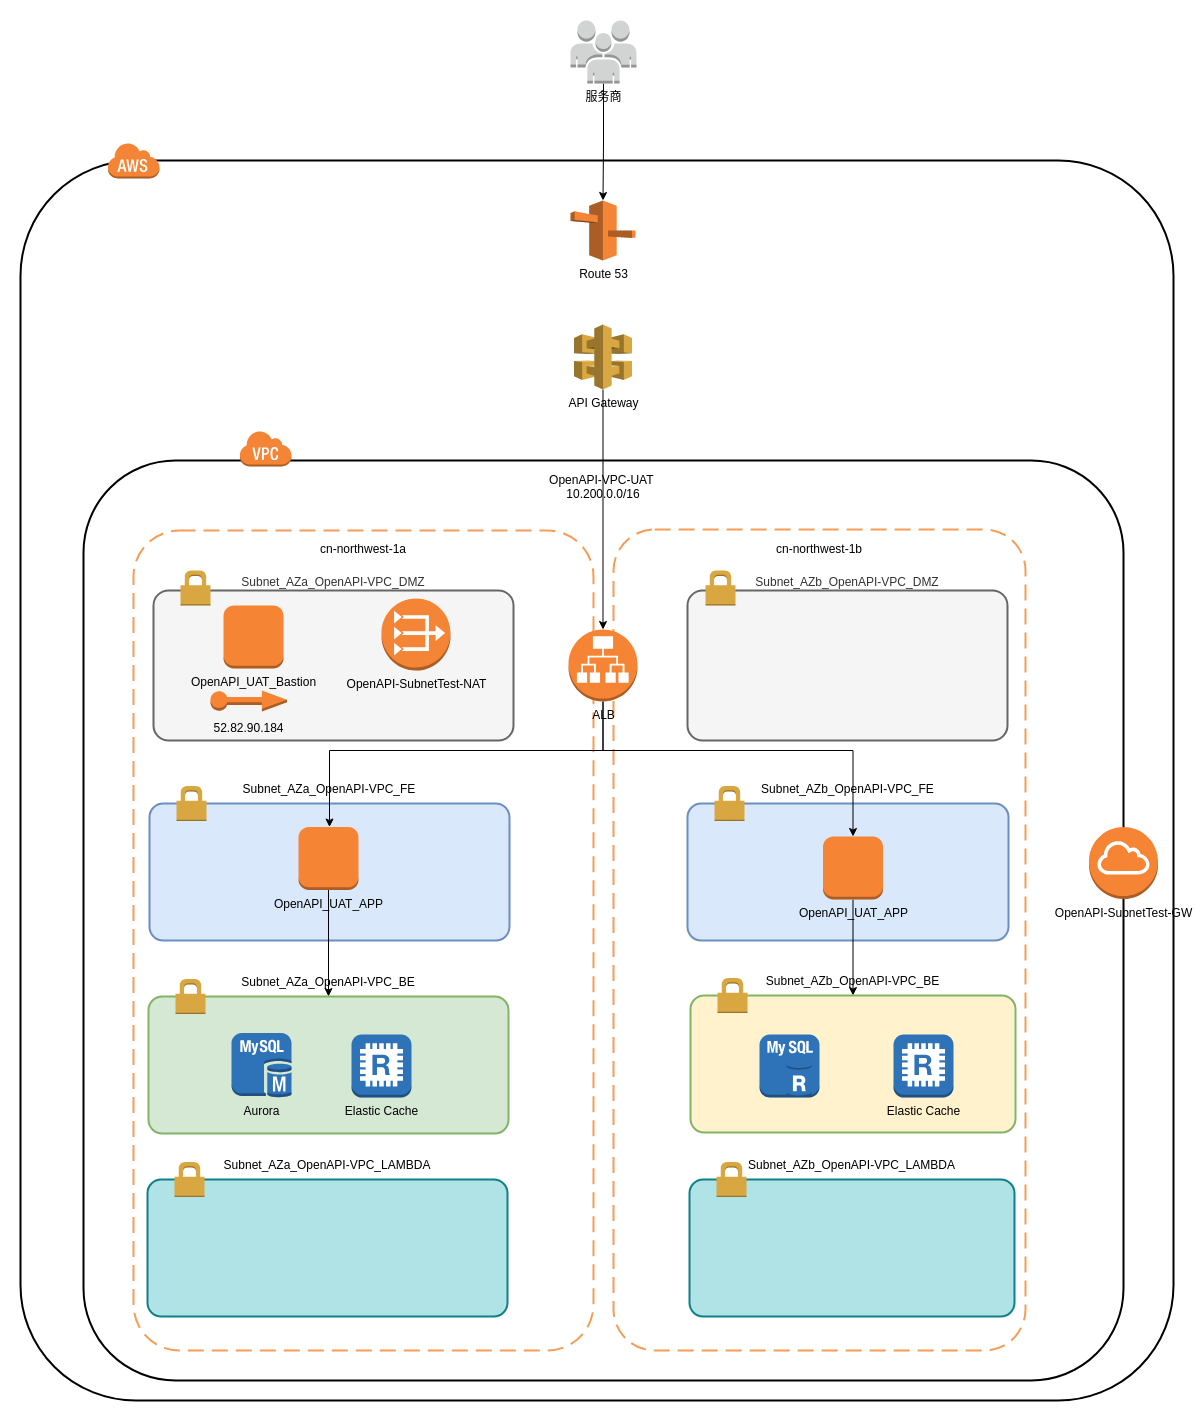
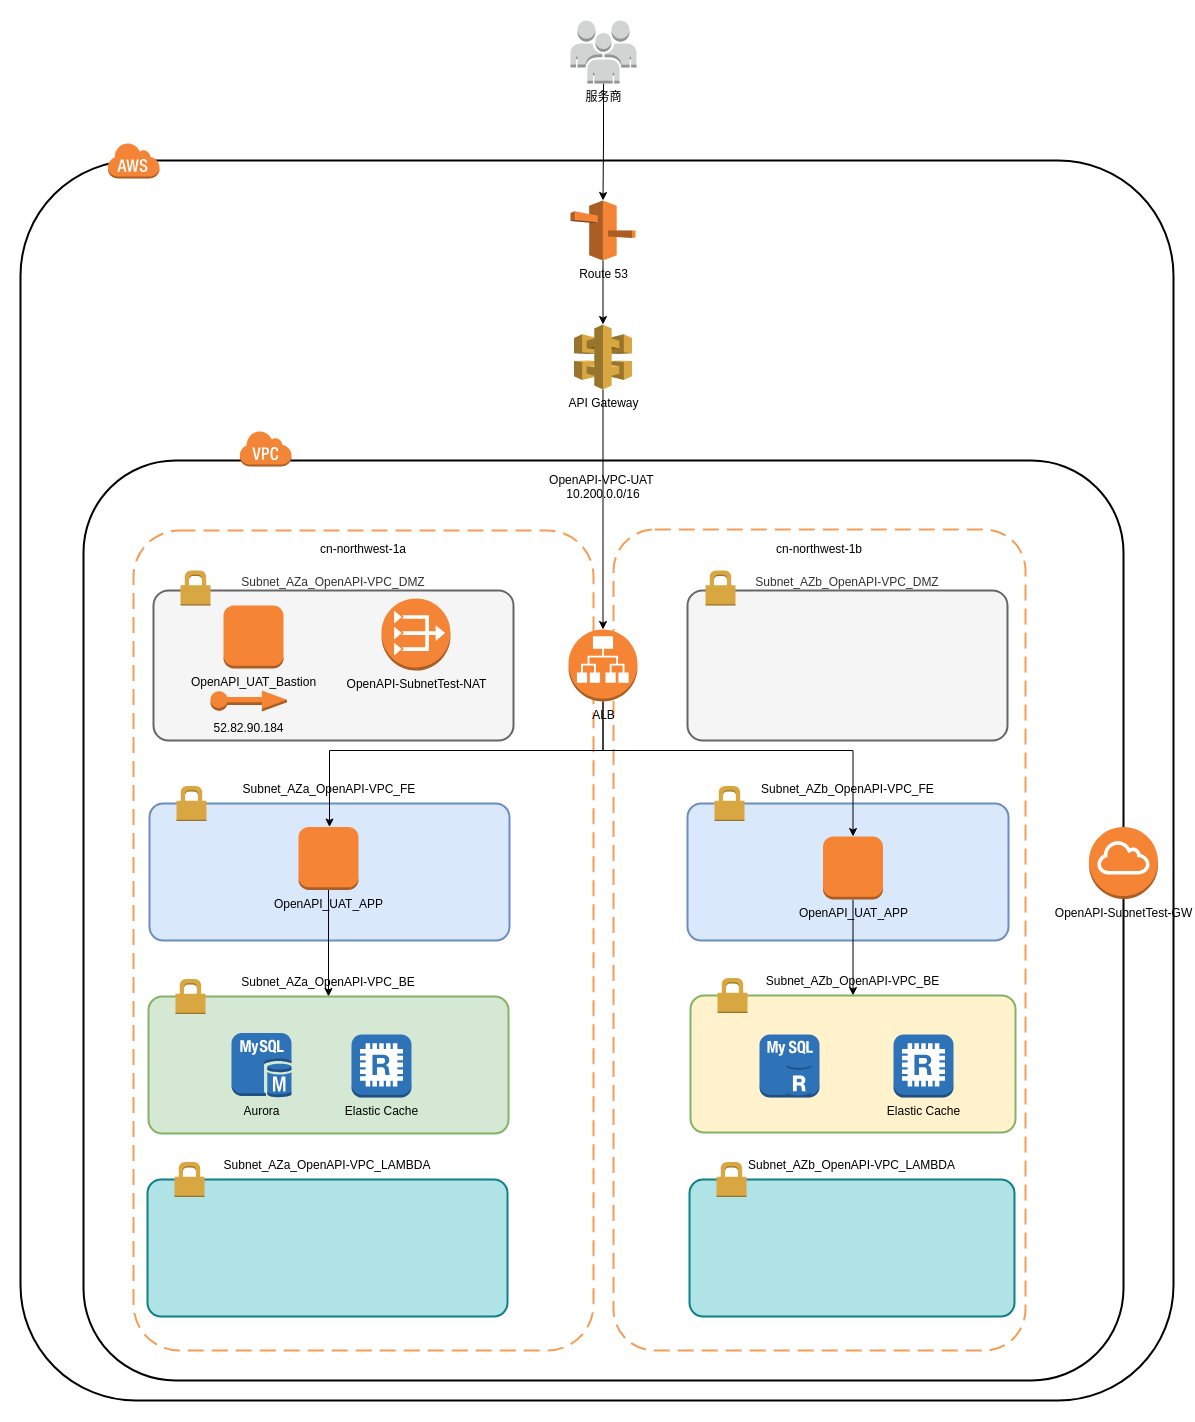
edge "Route 53" -> "API Gateway": added
